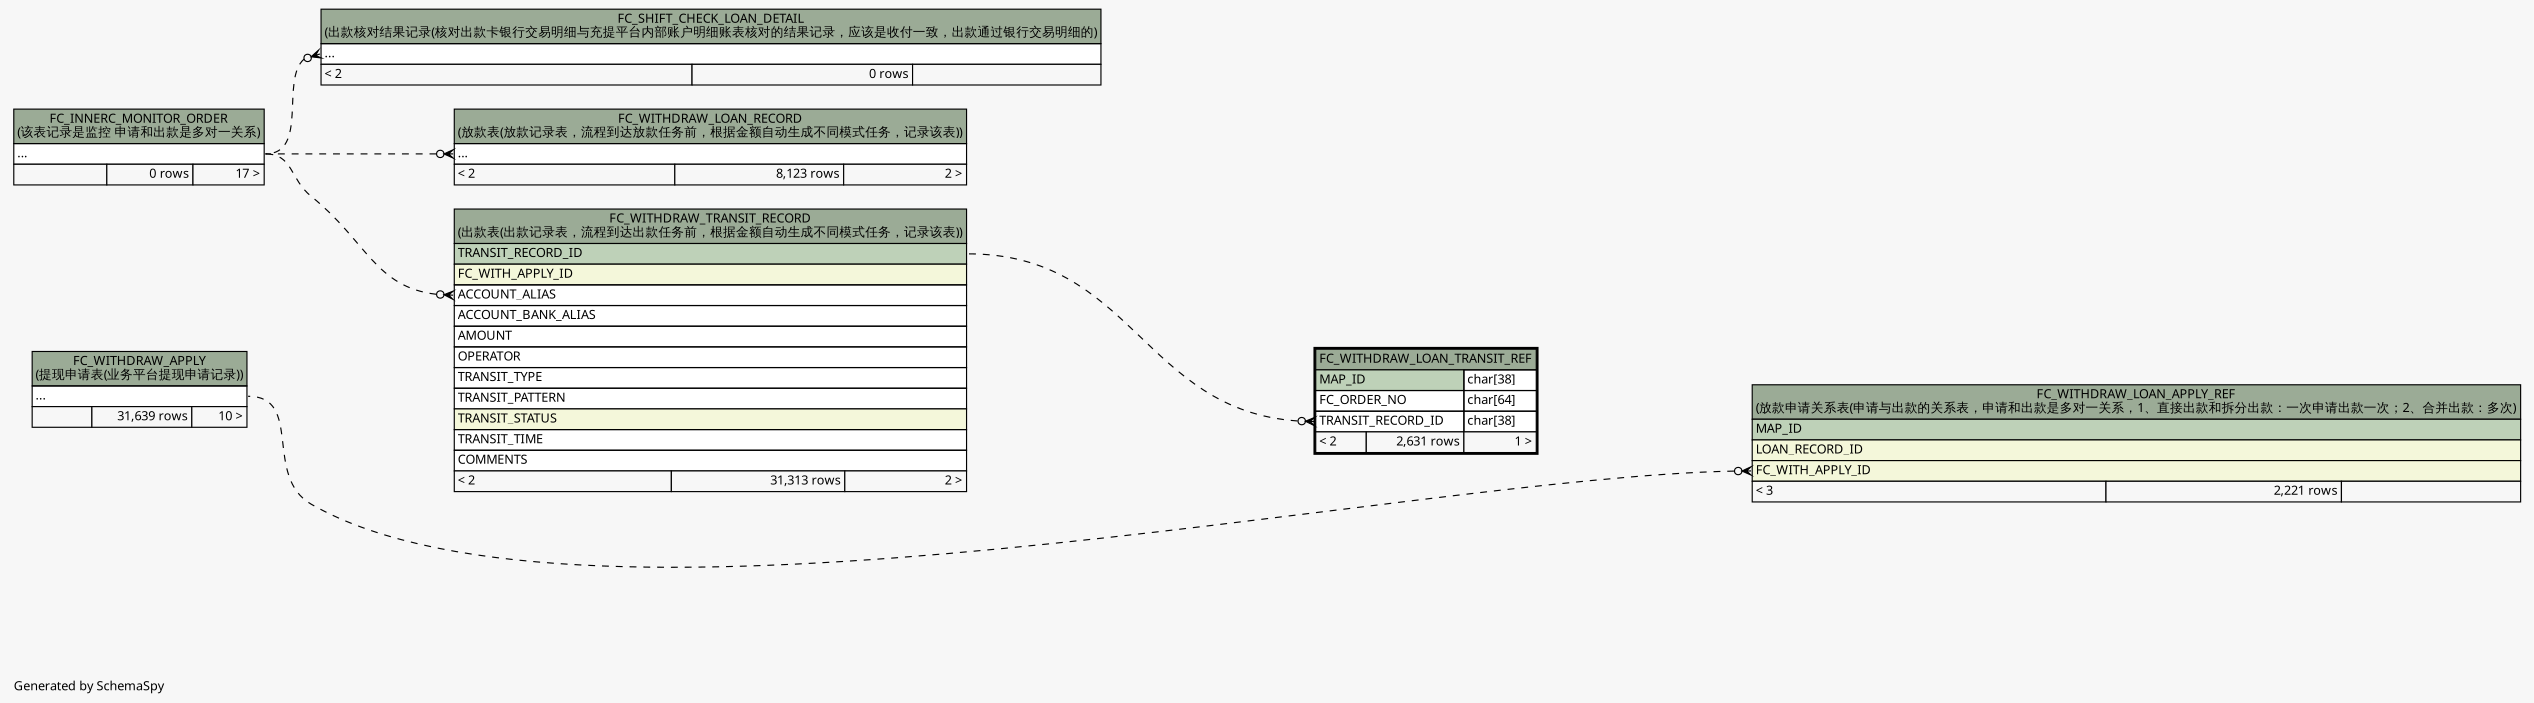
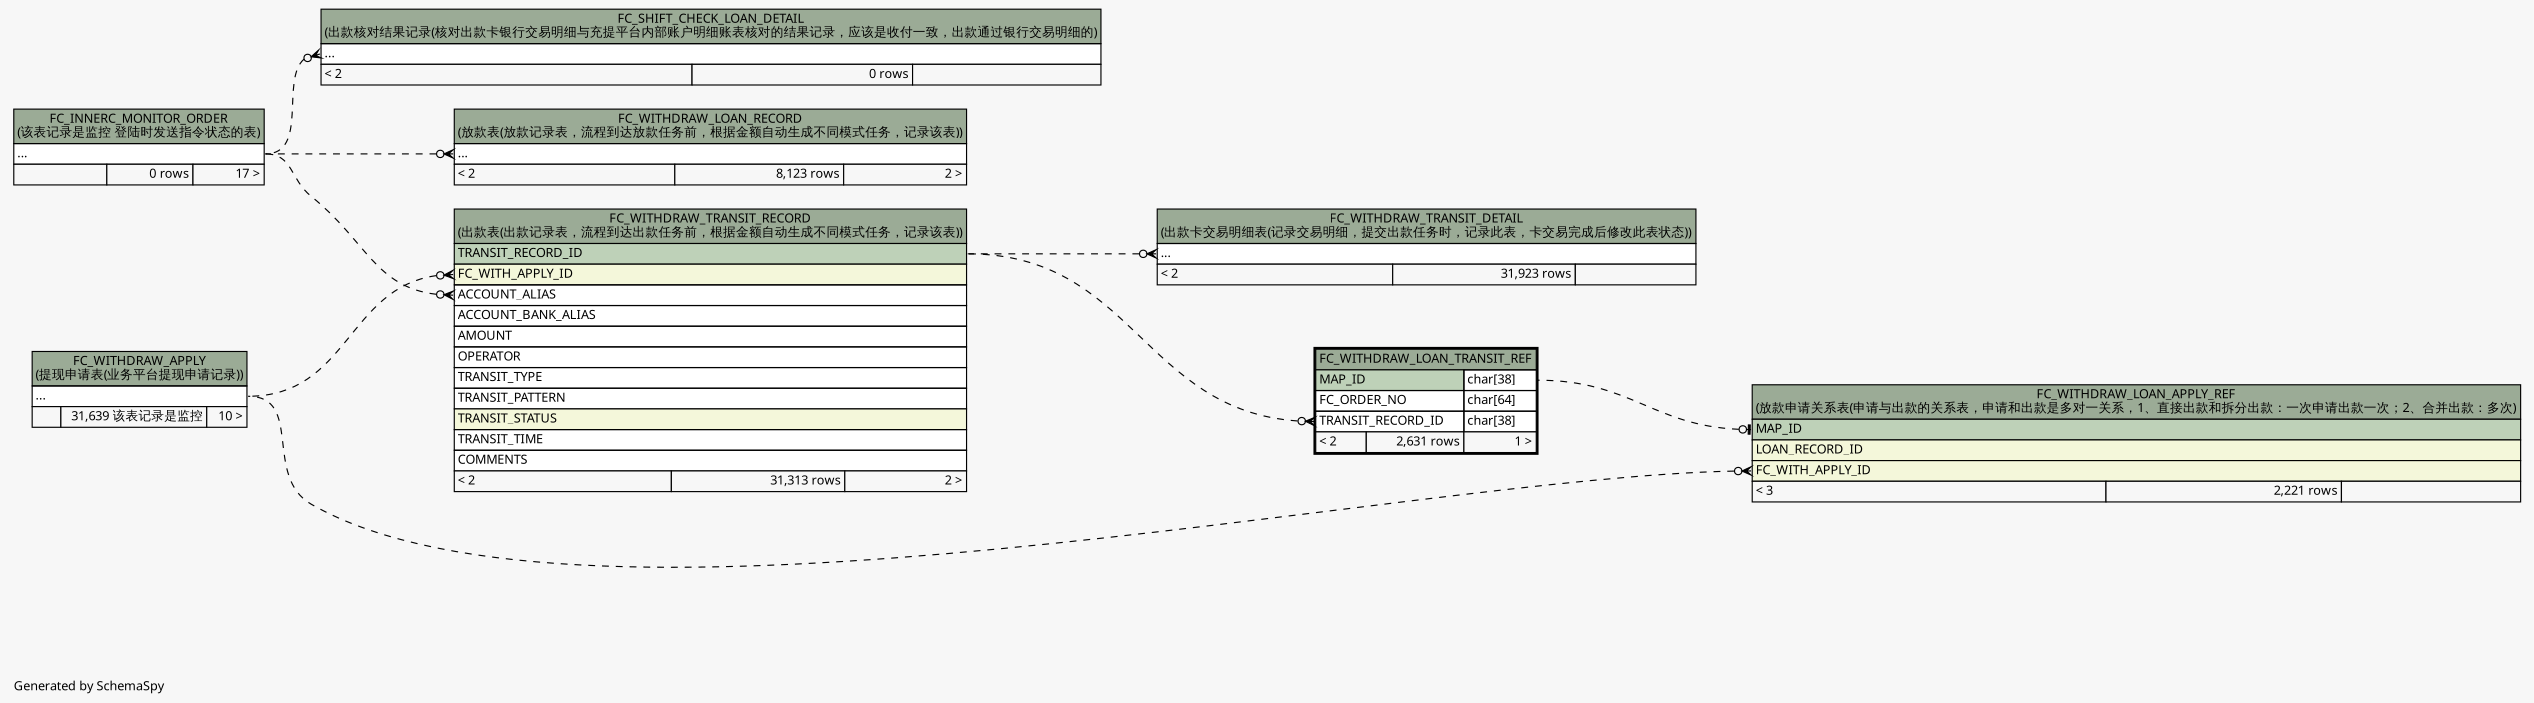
node "FC_INNERC_MONITOR_ORDER": text "(该表记录是监控 申请和出款是多对一关系)" -> "(该表记录是监控 登陆时发送指令状态的表)"
node "FC_WITHDRAW_TRANSIT_DETAIL": added
edge "FC_WITHDRAW_APPLY" -> "FC_WITHDRAW_TRANSIT_RECORD": added
edge "FC_WITHDRAW_LOAN_TRANSIT_REF" -> "FC_WITHDRAW_LOAN_APPLY_REF": added
node "FC_WITHDRAW_APPLY": text "31,639 rows" -> "31,639 该表记录是监控"
